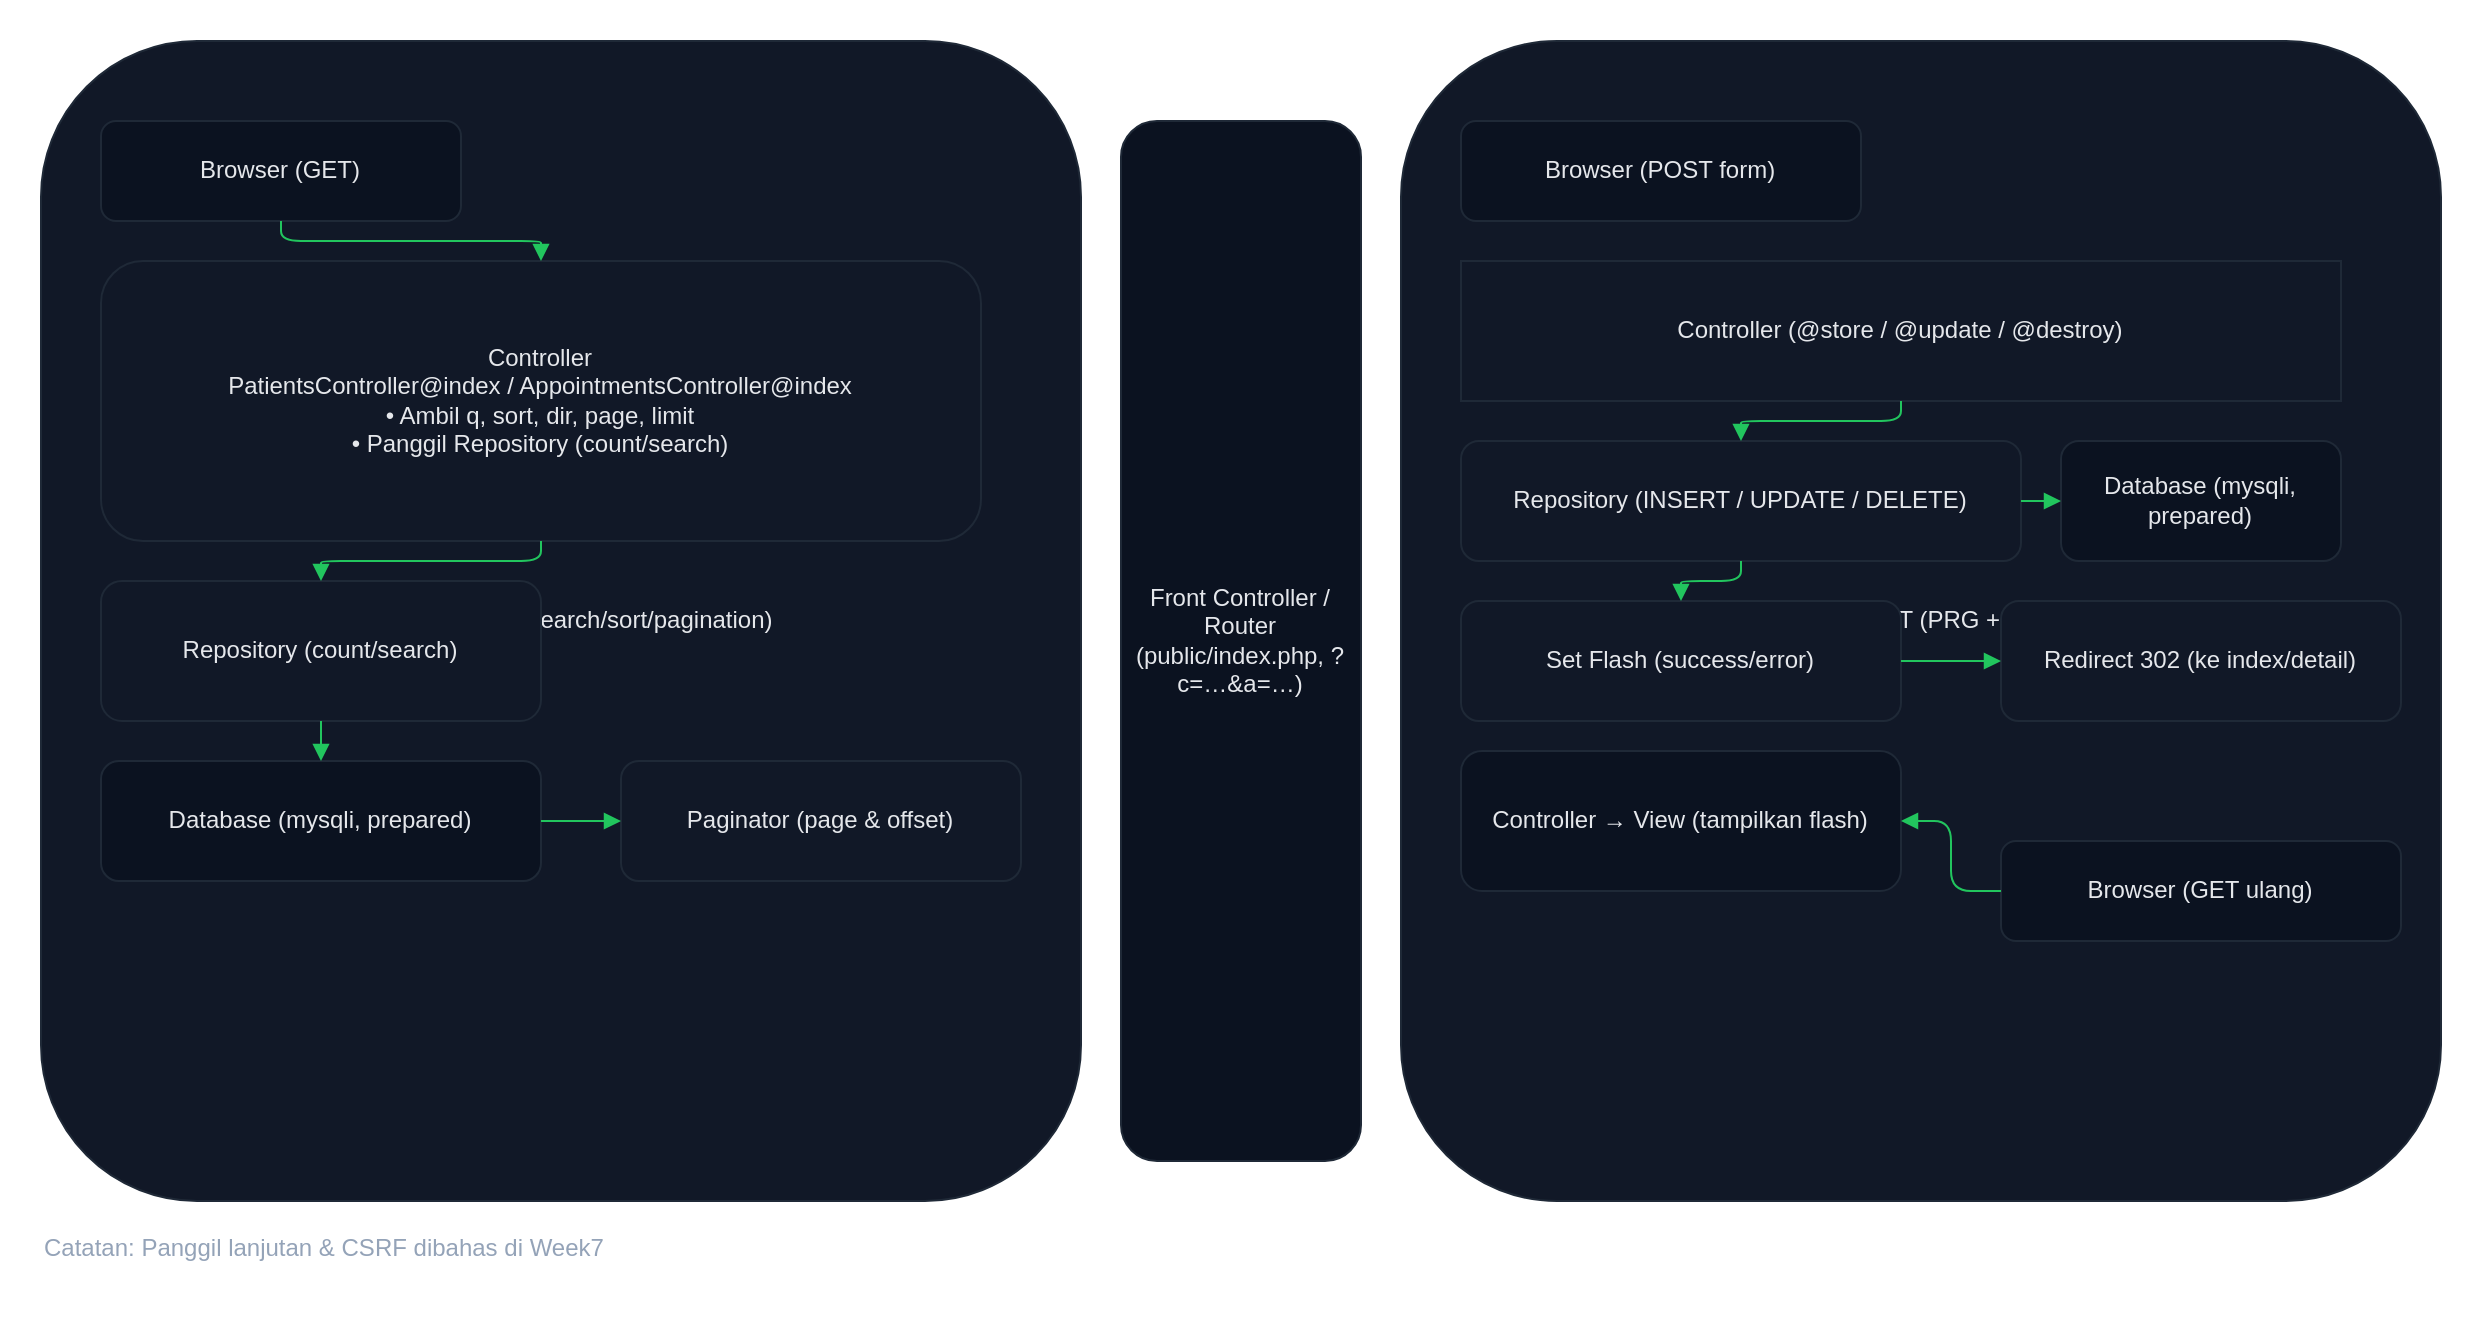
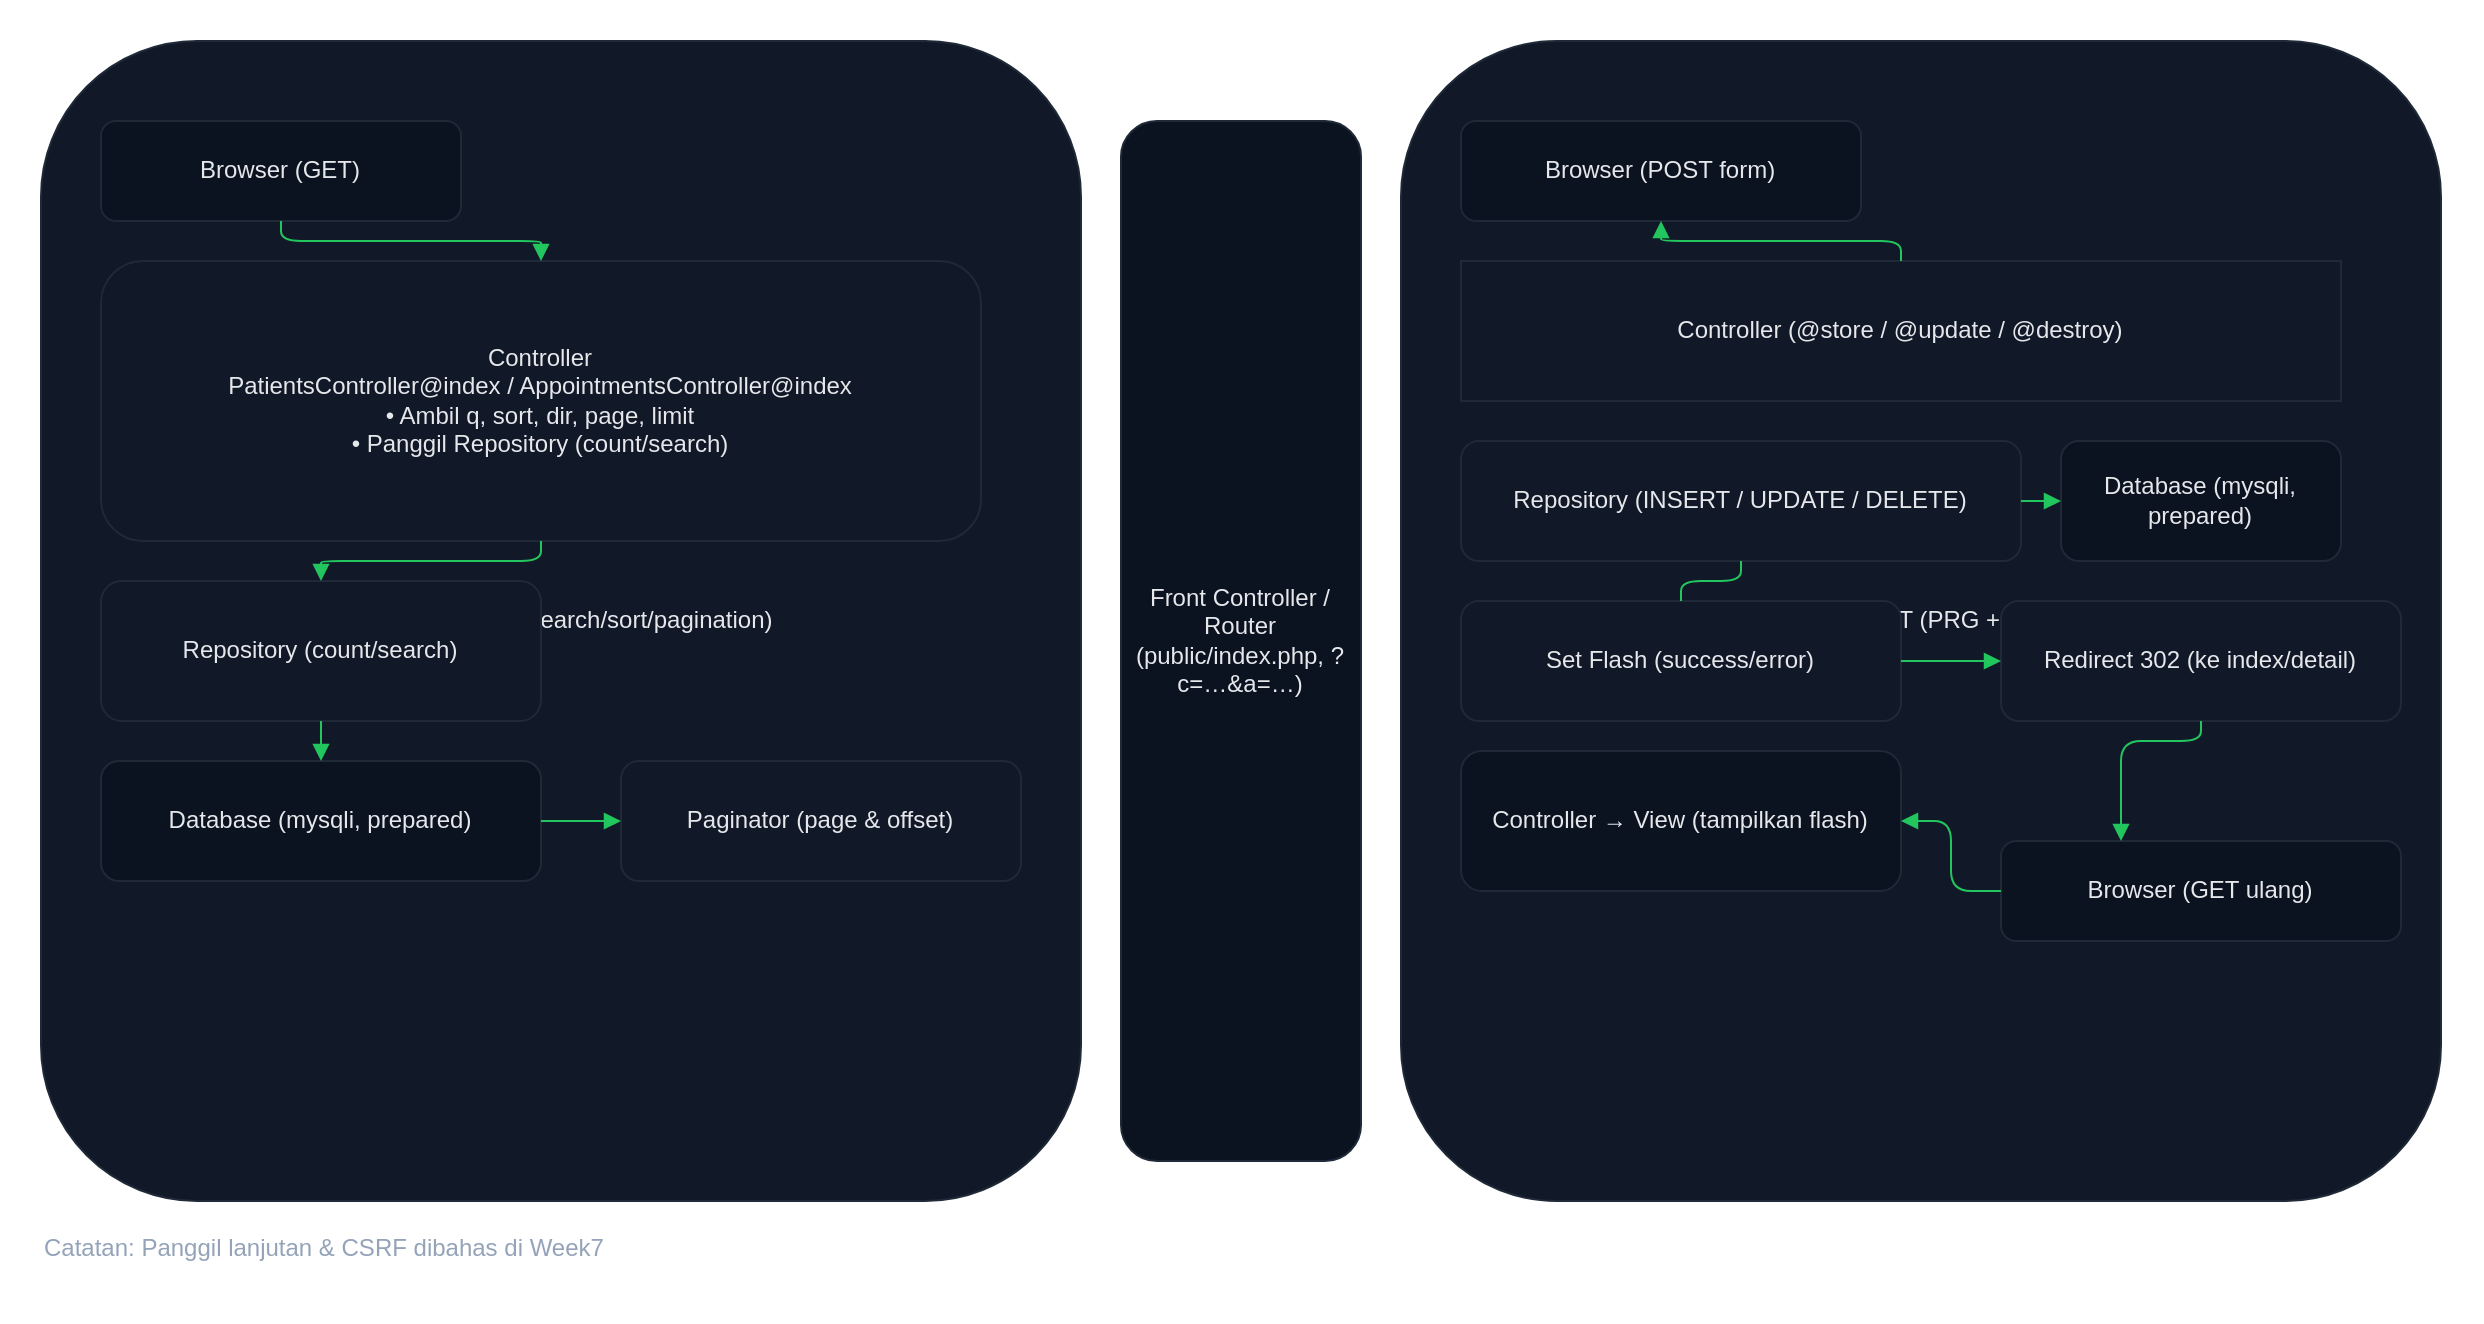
edge "Controller (@store / @update / @destroy)" -> "Repository (INSERT / UPDATE / DELETE)": now "Controller (@store / @update / @destroy)" -> "Browser (POST form)"
edge "Repository (INSERT / UPDATE / DELETE)" -> "Set Flash (success/error)": arrowhead block -> none
edge "Redirect 302 (ke index/detail)" -> "Browser (GET ulang)": added
